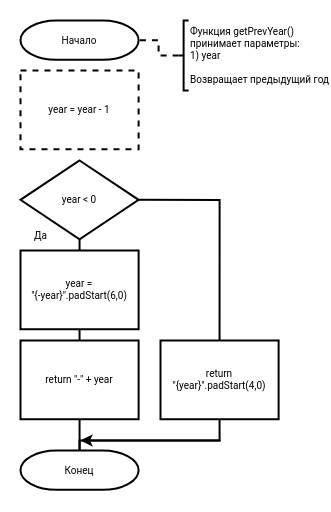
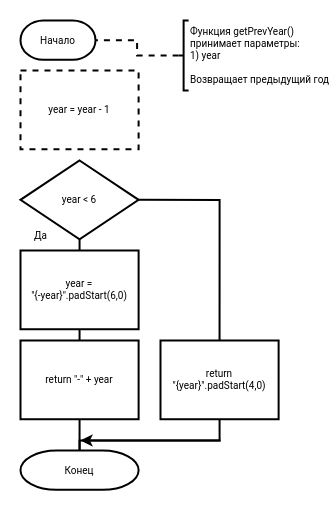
node "Начало": size 118x39 -> 75x39
node "year < 0": label "year < 0" -> "year < 6"
